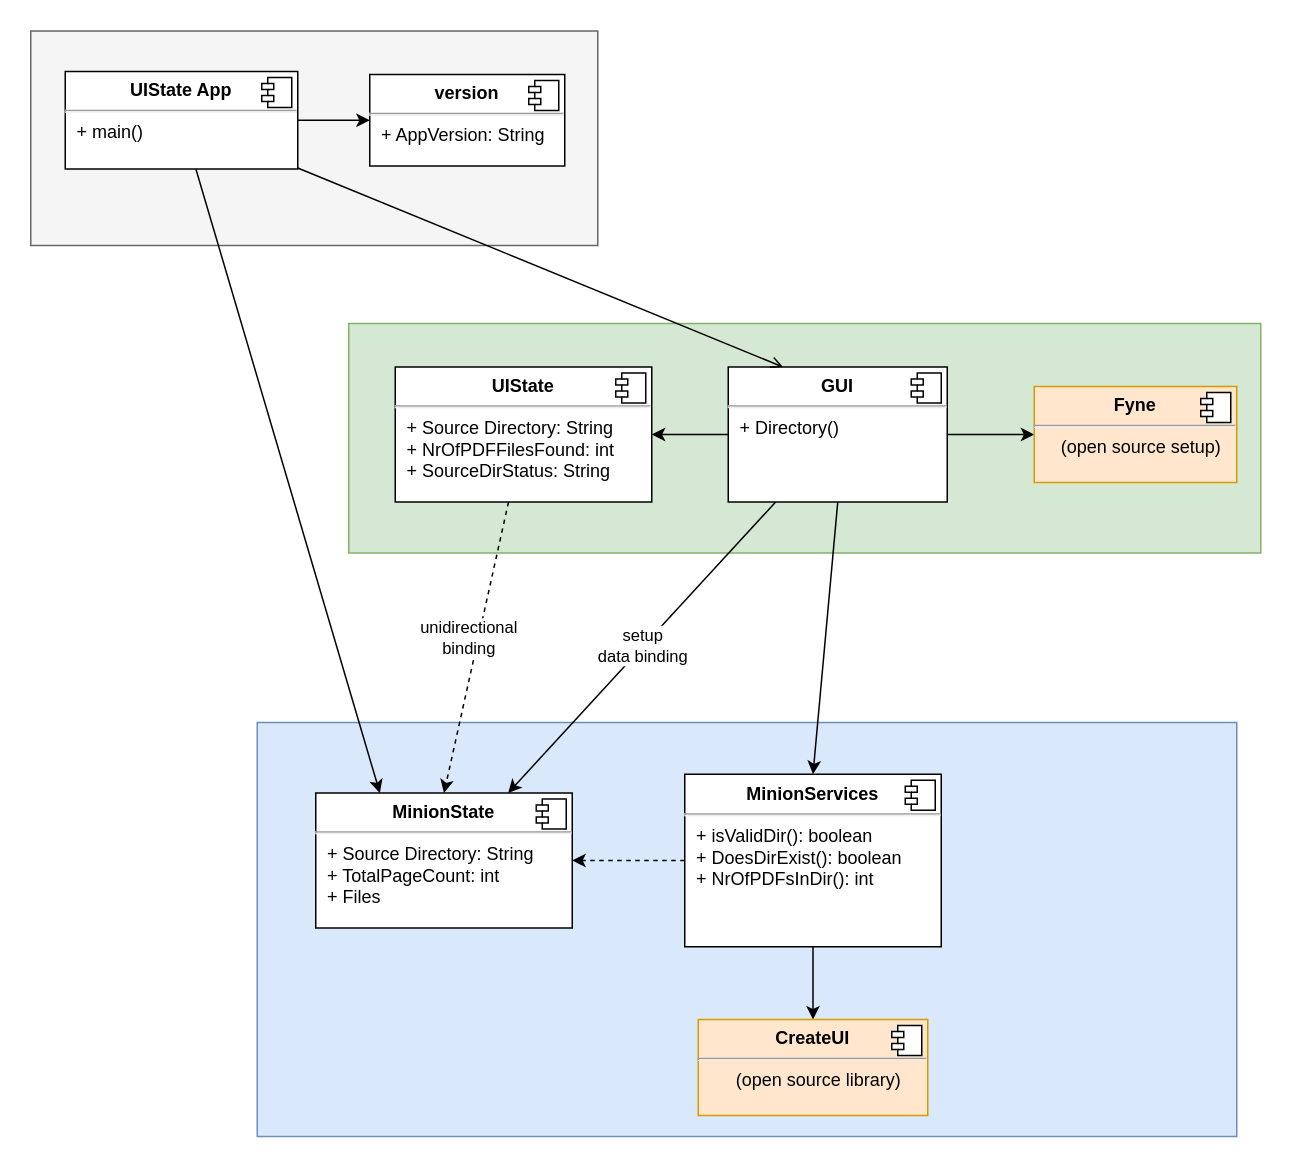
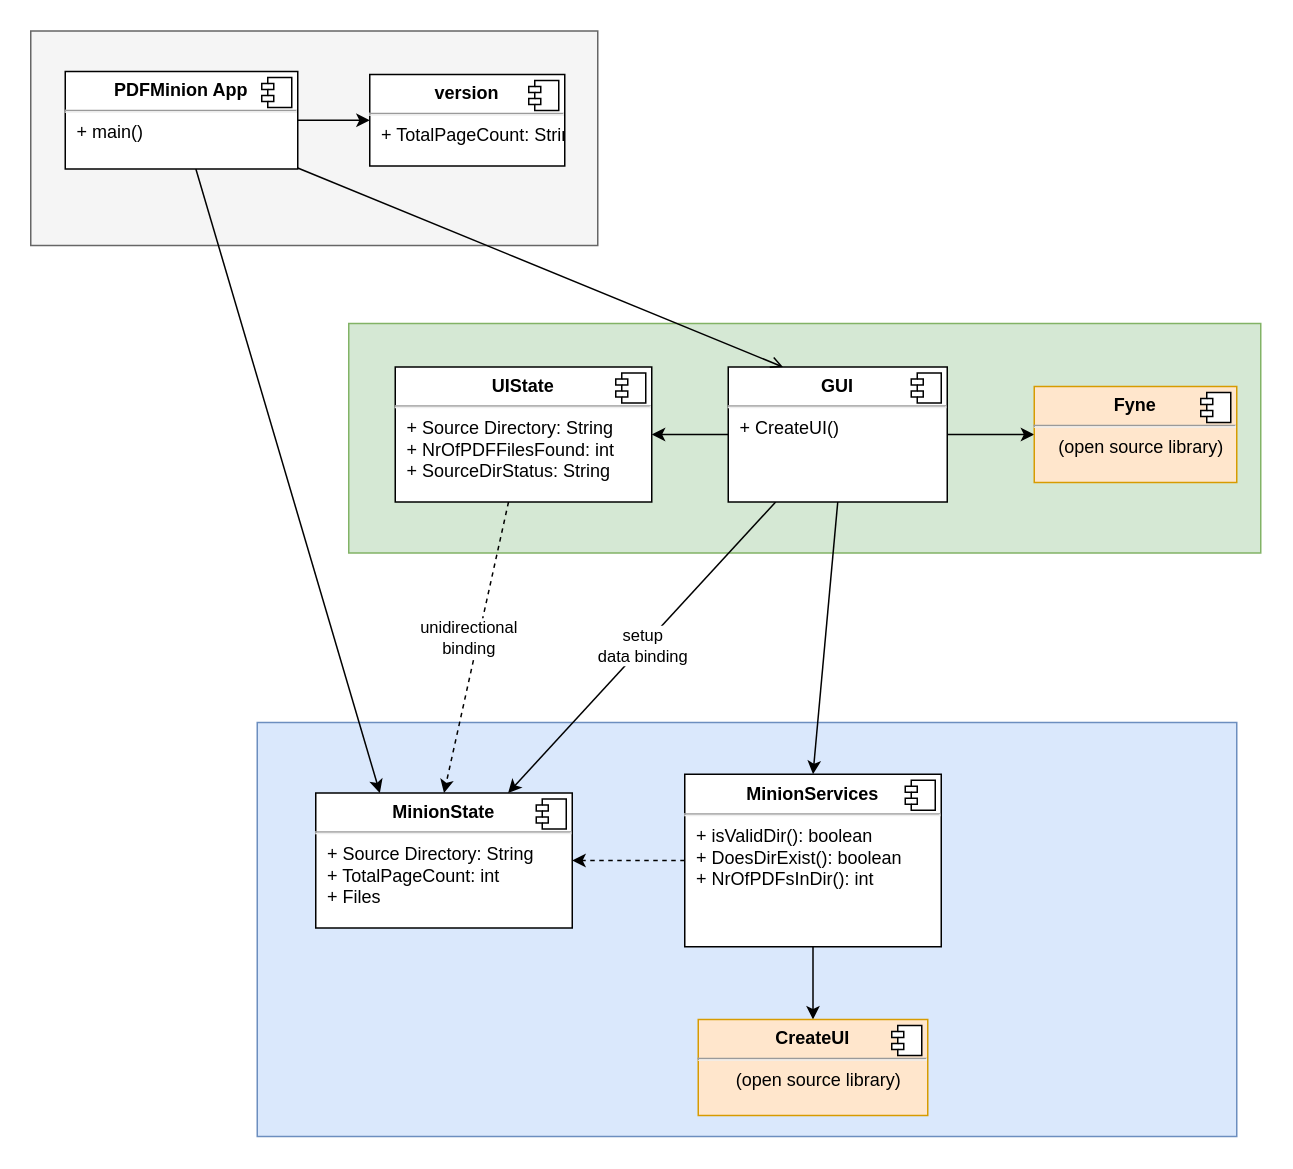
node "UIState App + main()": label "UIState App + main()" -> "PDFMinion App + main()"
node "version + AppVersion: String": label "version + AppVersion: String" -> "version + TotalPageCount: String"
node "GUI + Directory()": label "GUI + Directory()" -> "GUI + CreateUI()"
node "Fyne (open source setup)": label "Fyne (open source setup)" -> "Fyne (open source library)"
